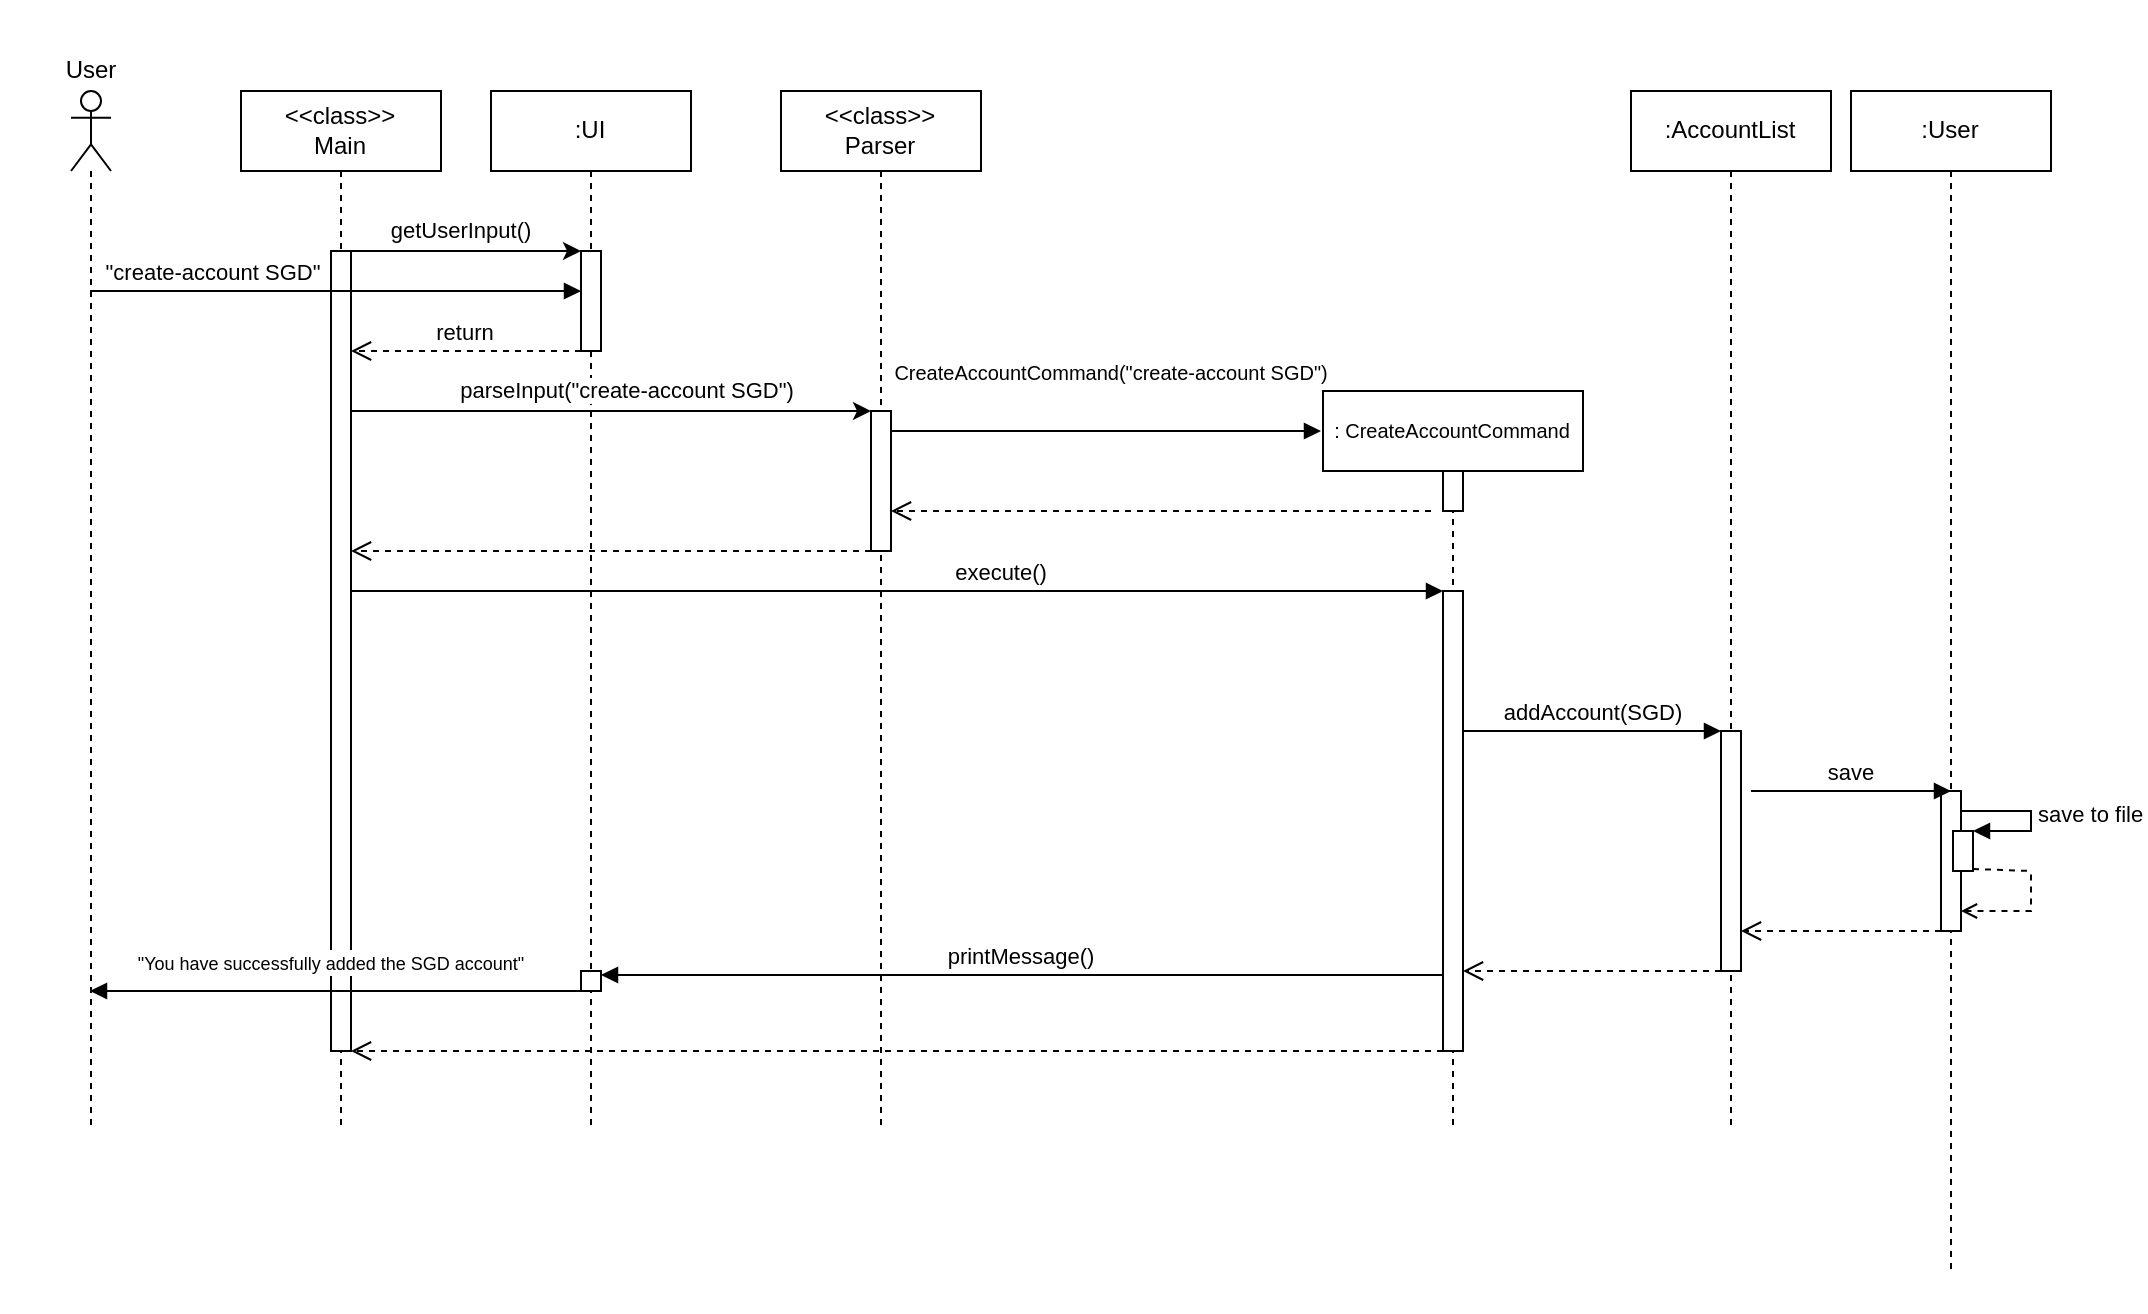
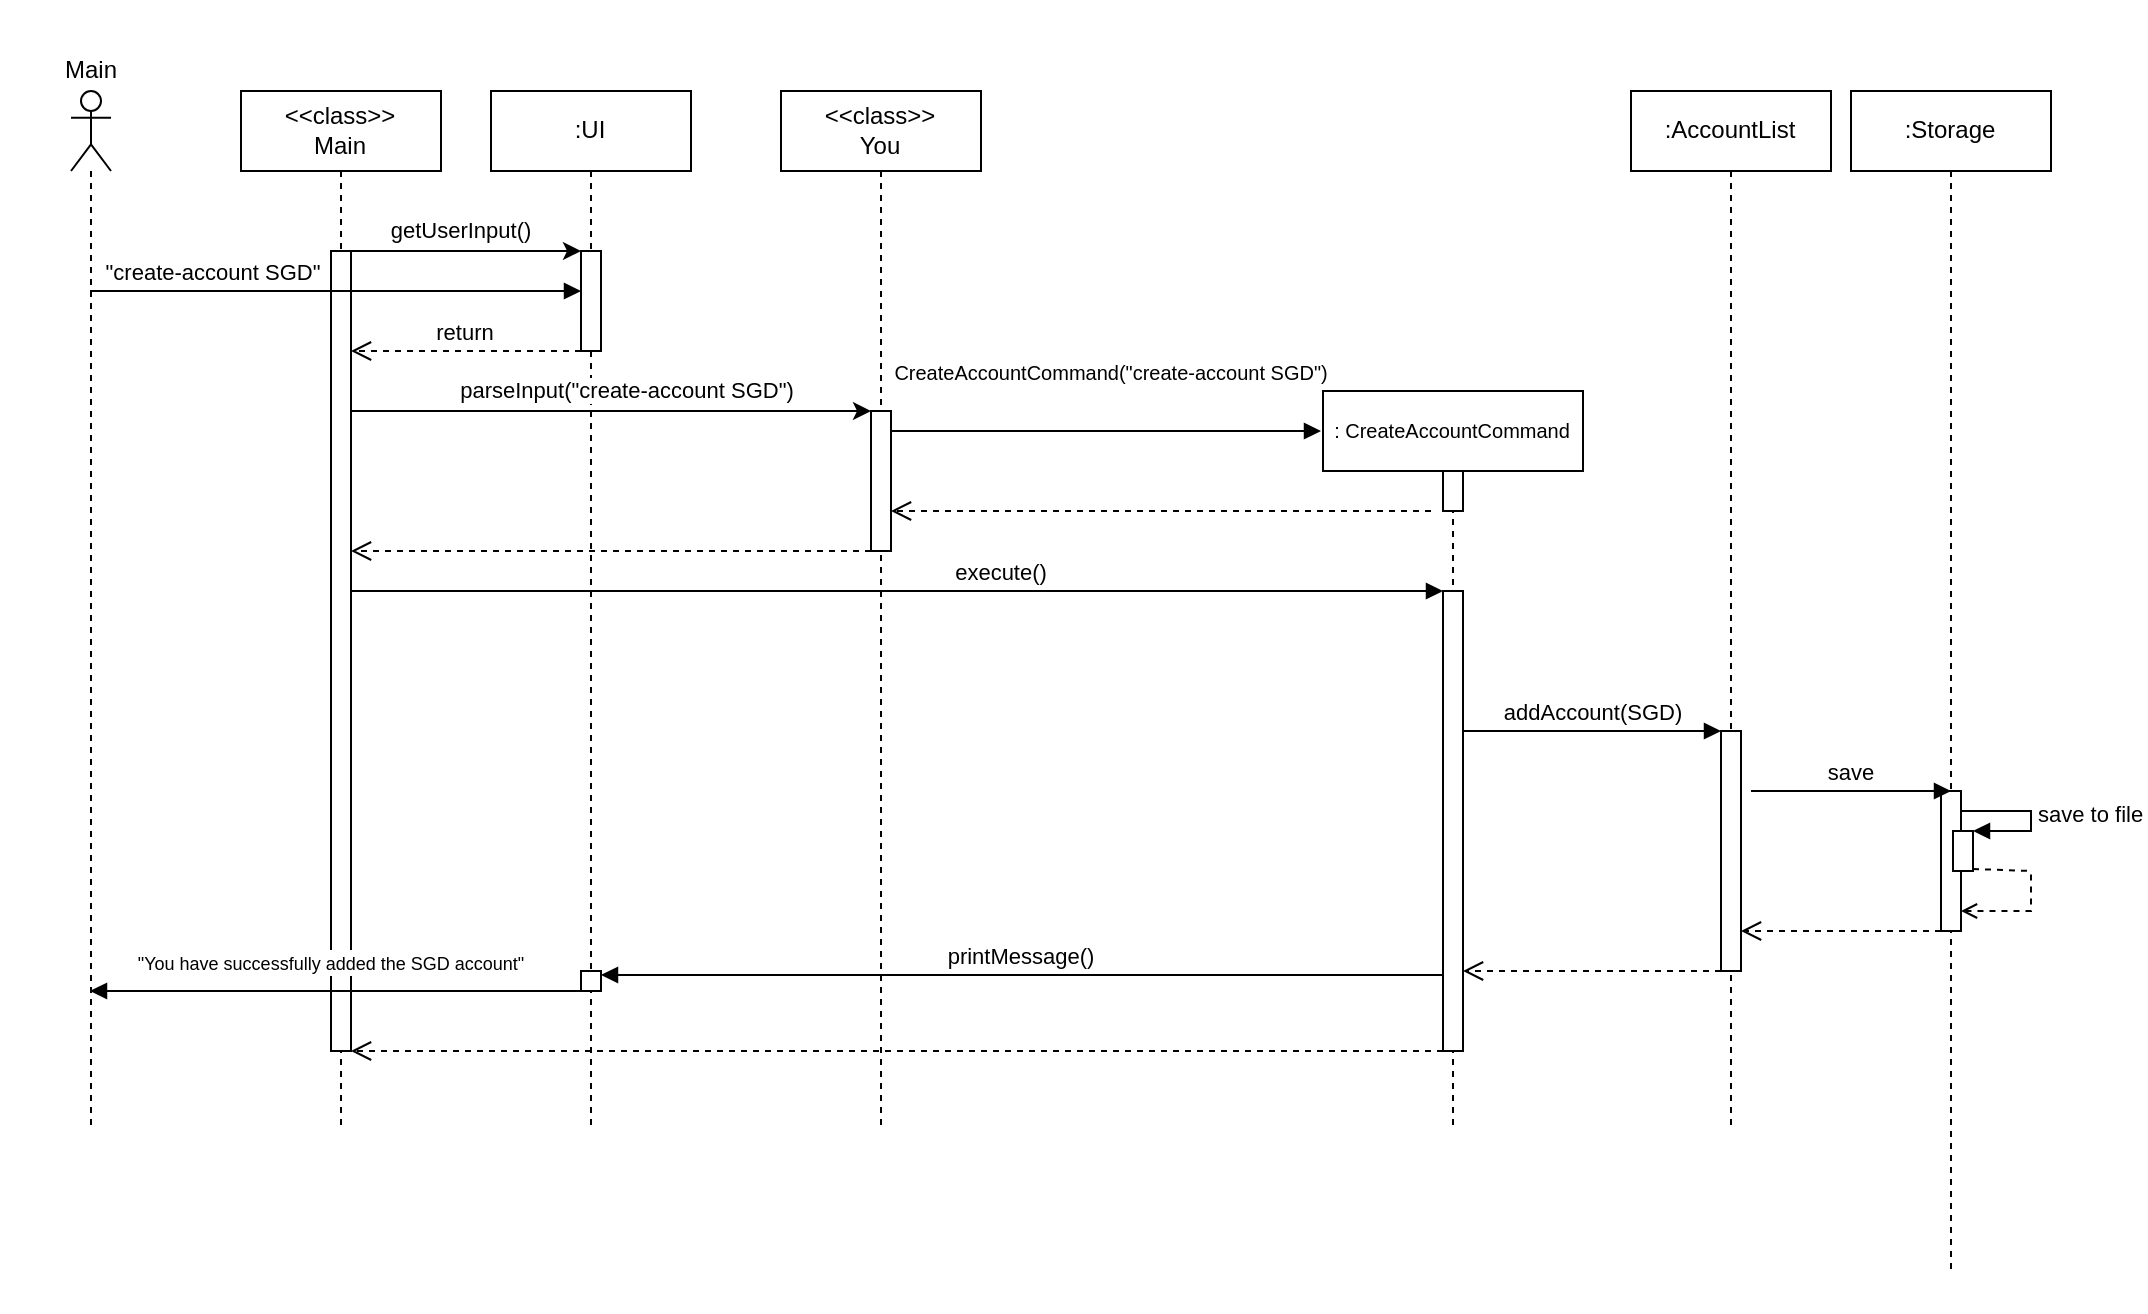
node "User": label "User" -> "Main"
node "<<class>> Parser": label "<<class>> Parser" -> "<<class>> You"
node ":User": label ":User" -> ":Storage"
